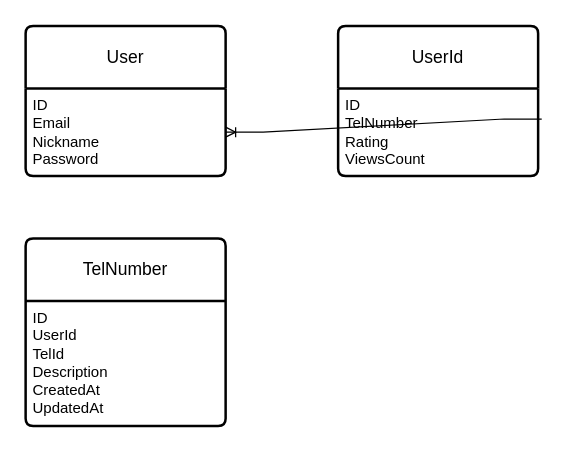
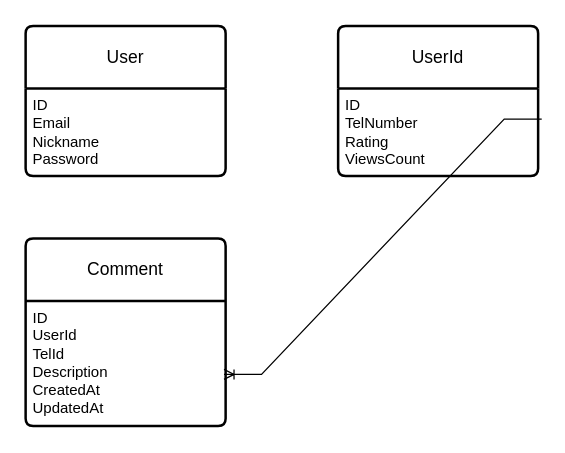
edge "ID TelNumber Rating ViewsCount" -> "ID Email Nickname Password": now "ID TelNumber Rating ViewsCount" -> "ID UserId TelId Description CreatedAt UpdatedAt"
node "TelNumber": label "TelNumber" -> "Comment"
